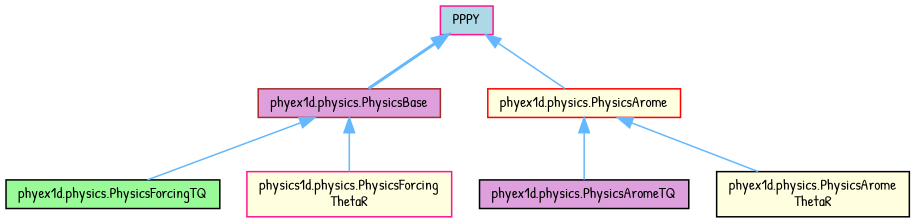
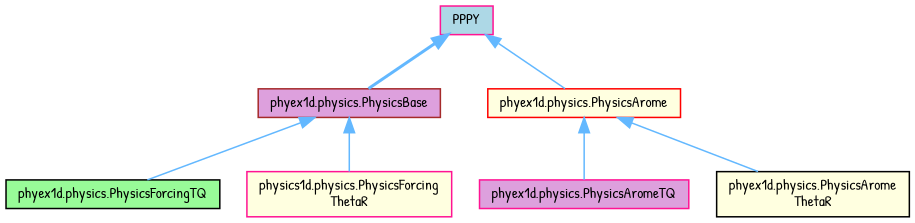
node "phyex1d.physics.PhysicsAromeTQ": color black -> deeppink
